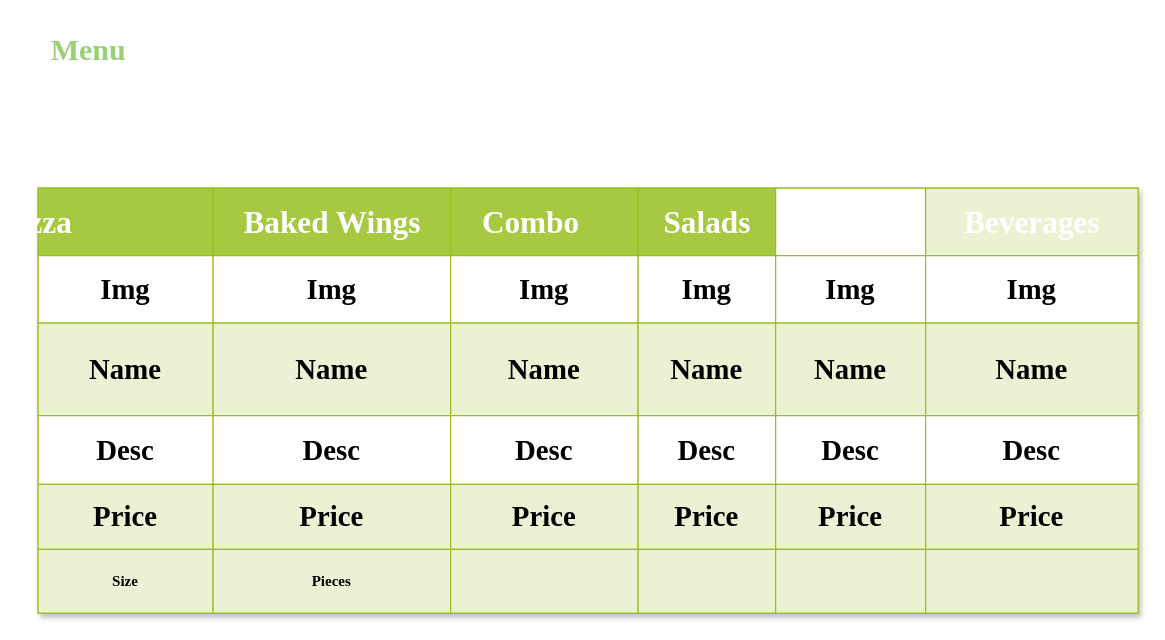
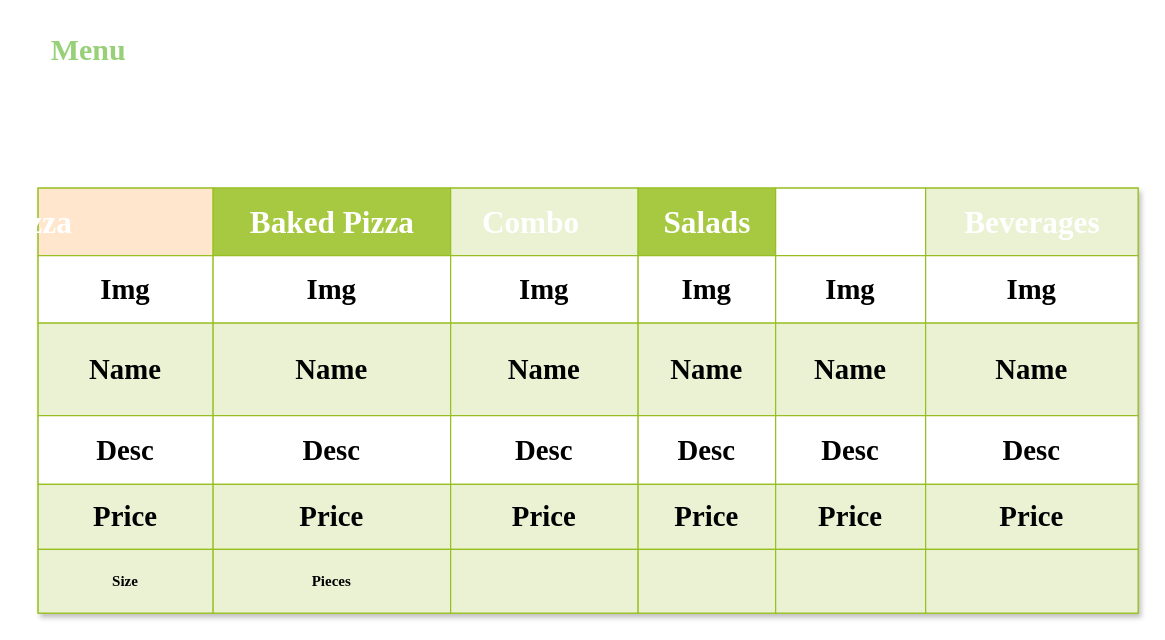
node "Pizza": fillcolor #a7c942 -> #ffe6cc
node "Baked Wings": label "Baked Wings" -> "Baked Pizza"
node "Combo": fillcolor #a7c942 -> #eaf2d3
